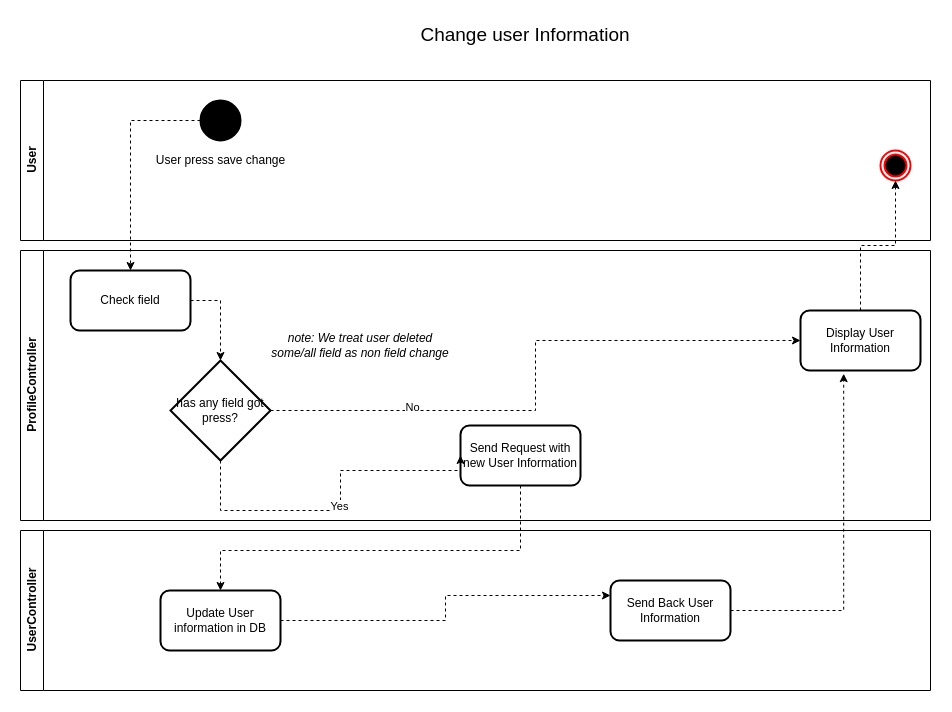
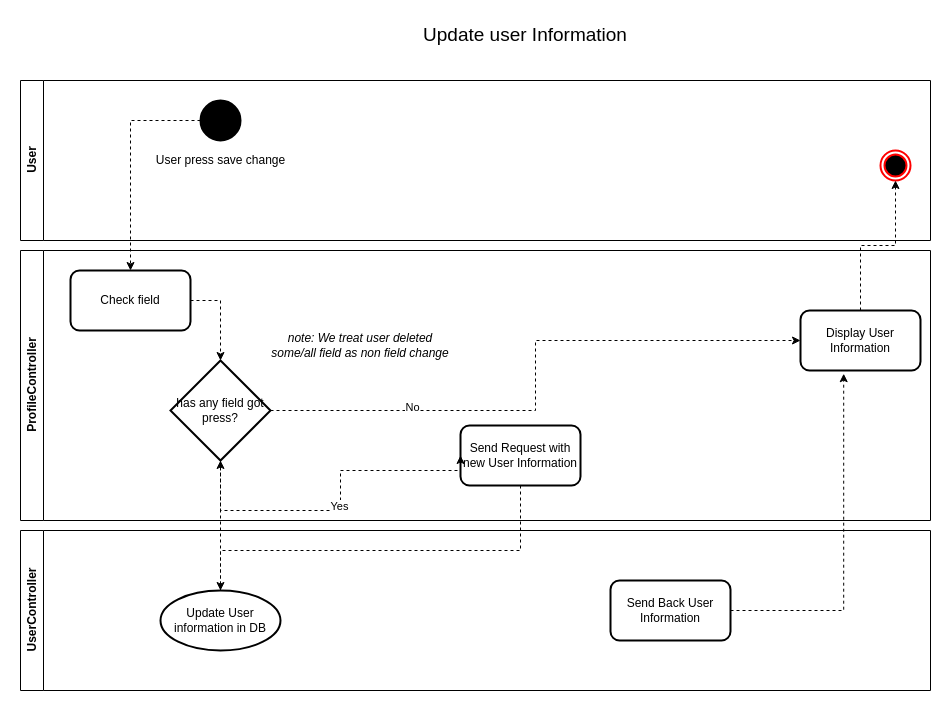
node "Change user Information": label "Change user Information" -> "Update user Information"
edge "Update User information in DB" -> "Send Back User Information": now "Update User information in DB" -> "has any field got press?"
node "Update User information in DB": shape rounded rectangle -> ellipse
